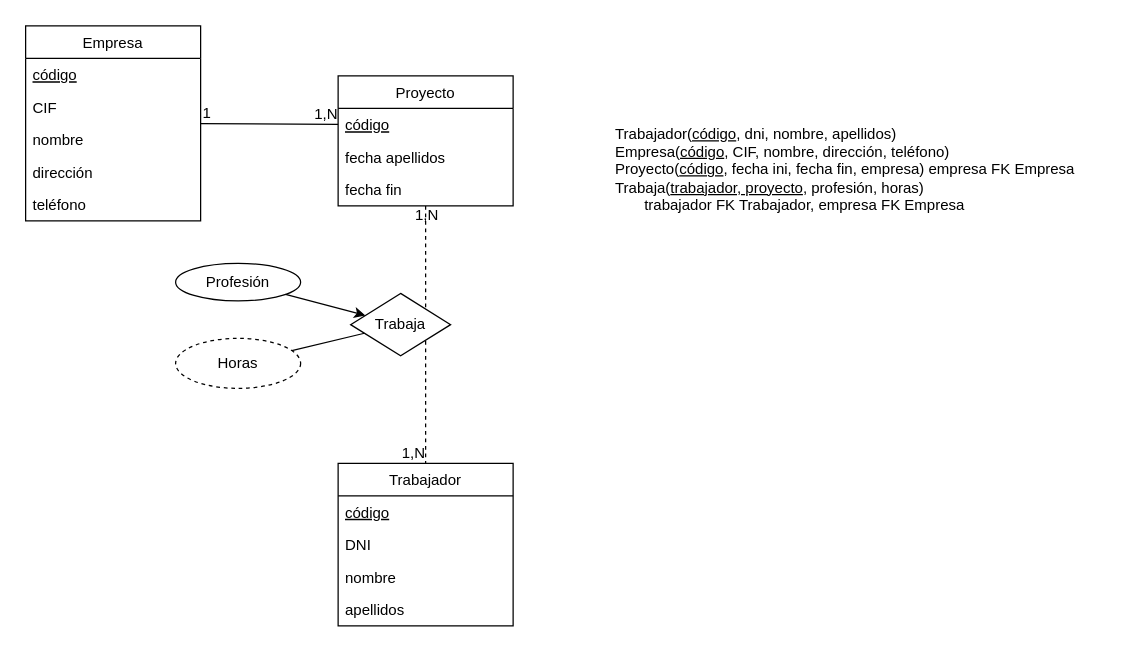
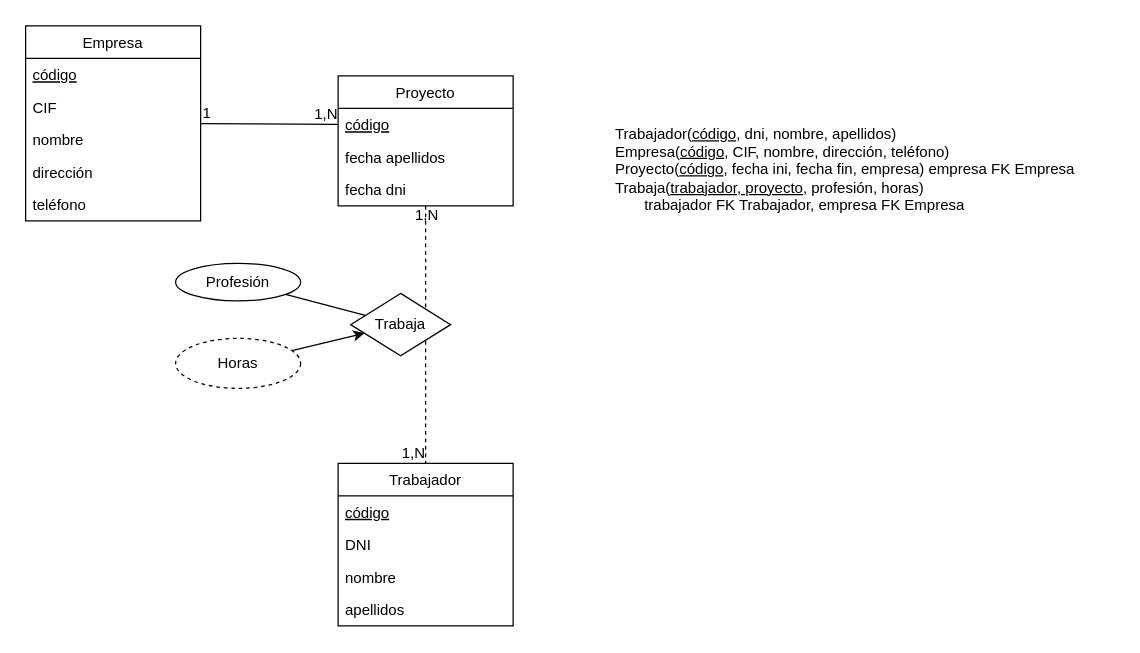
node "fecha fin": label "fecha fin" -> "fecha dni"
edge "Profesión" -> "Trabaja": arrowhead classic -> none
edge "Trabaja" -- "Horas": arrowhead none -> classic
